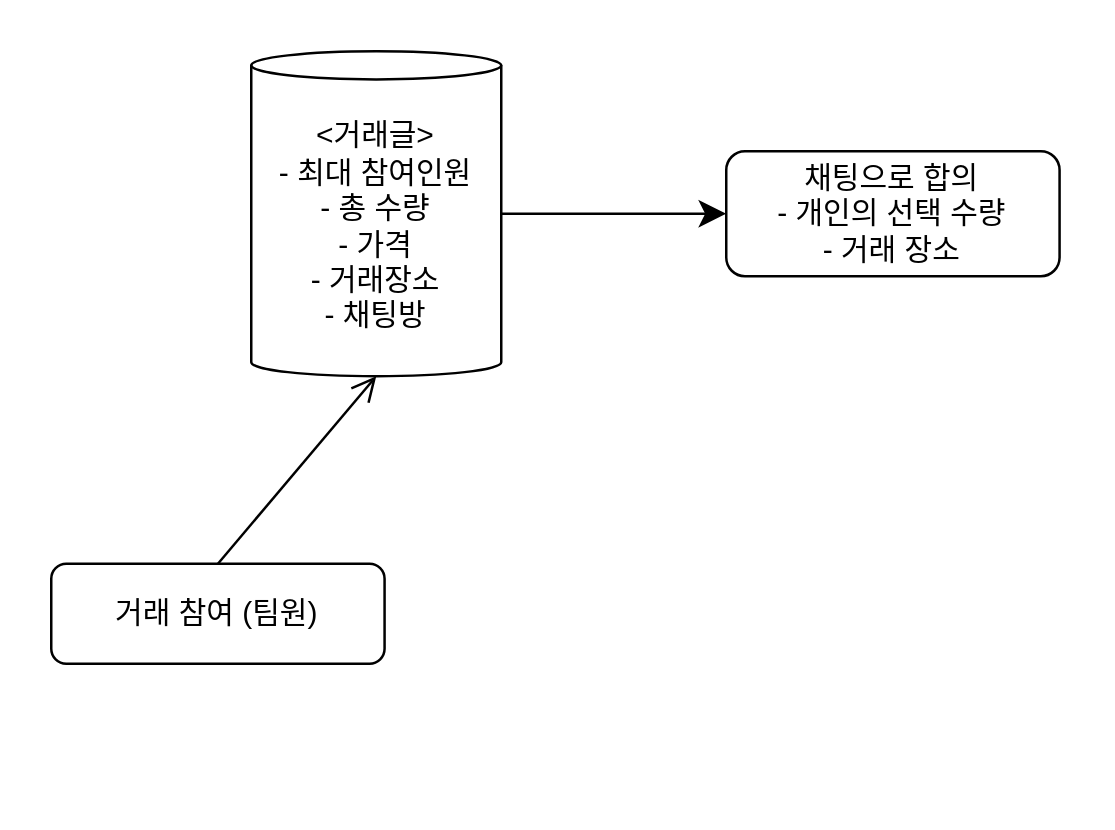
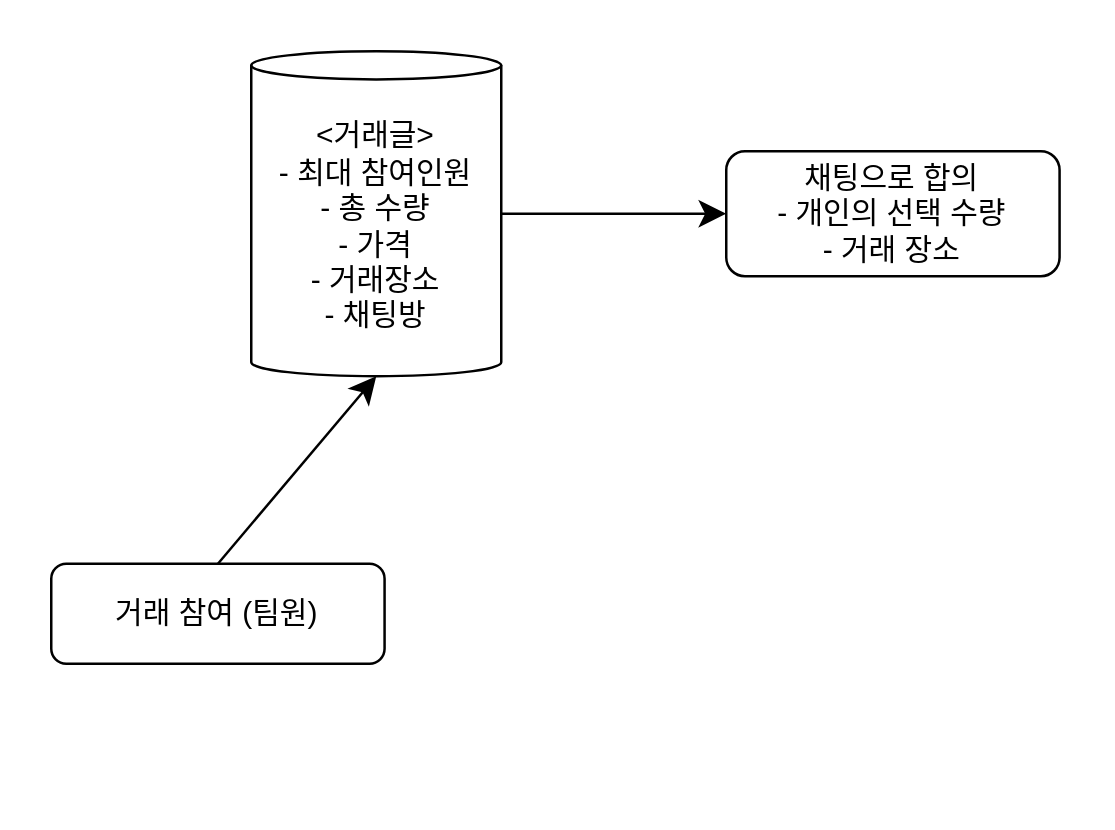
edge "거래 참여 (팀원)" -> "<거래글> - 최대 참여인원 - 총 수량 - 가격 - 거래장소 - 채팅방": arrowhead open -> classic
